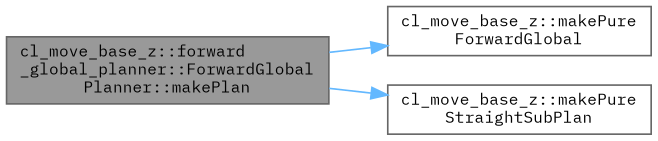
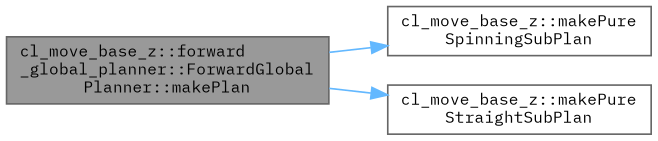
node "cl_move_base_z::makePure ForwardGlobal": label "cl_move_base_z::makePure ForwardGlobal" -> "cl_move_base_z::makePure SpinningSubPlan"
